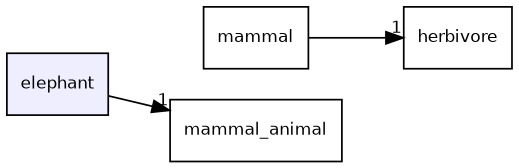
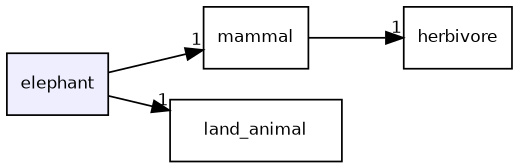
edge "elephant" -> "mammal": added
node "mammal_animal": label "mammal_animal" -> "land_animal"
